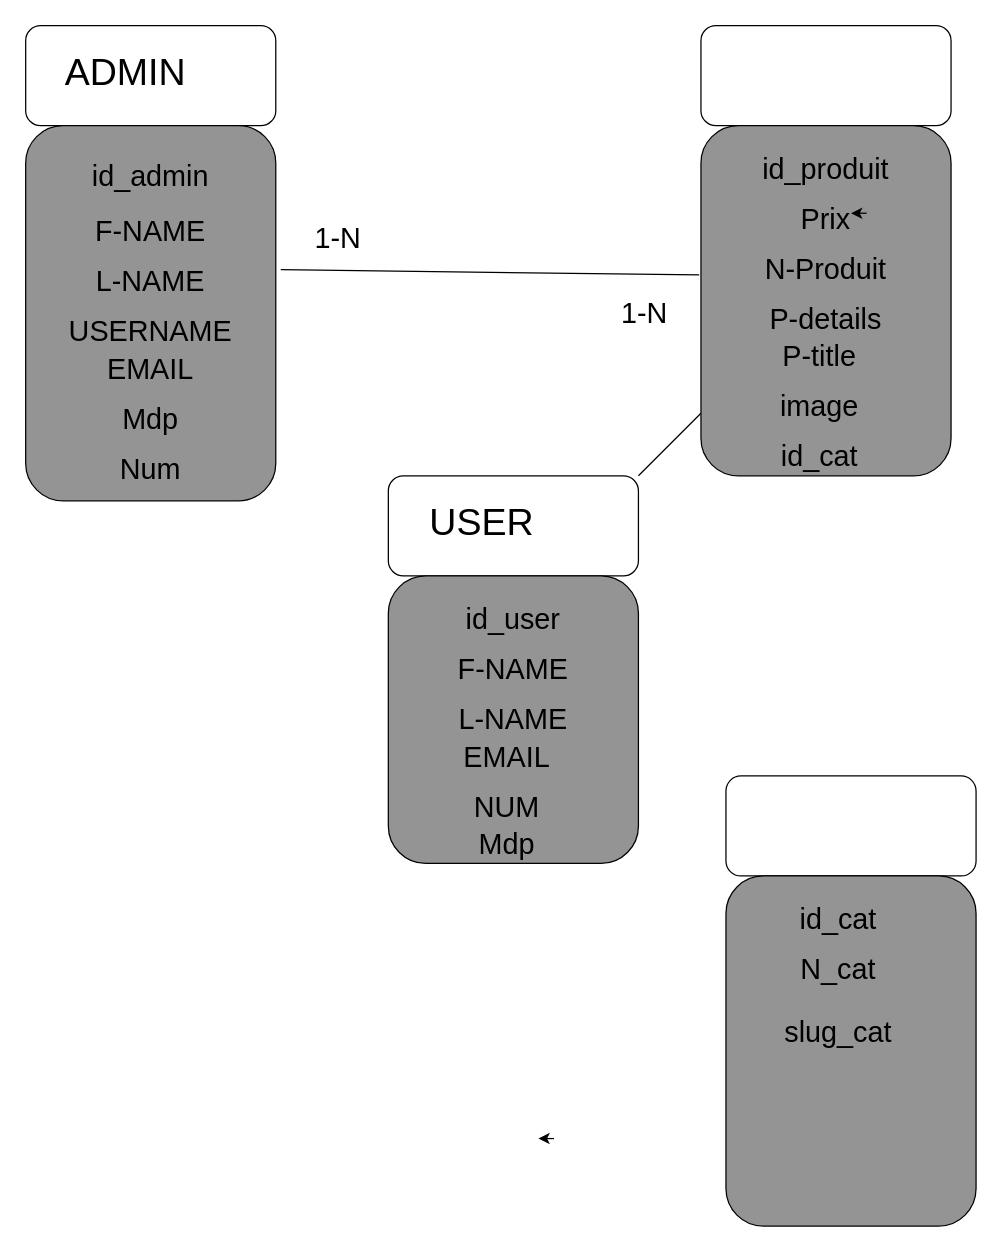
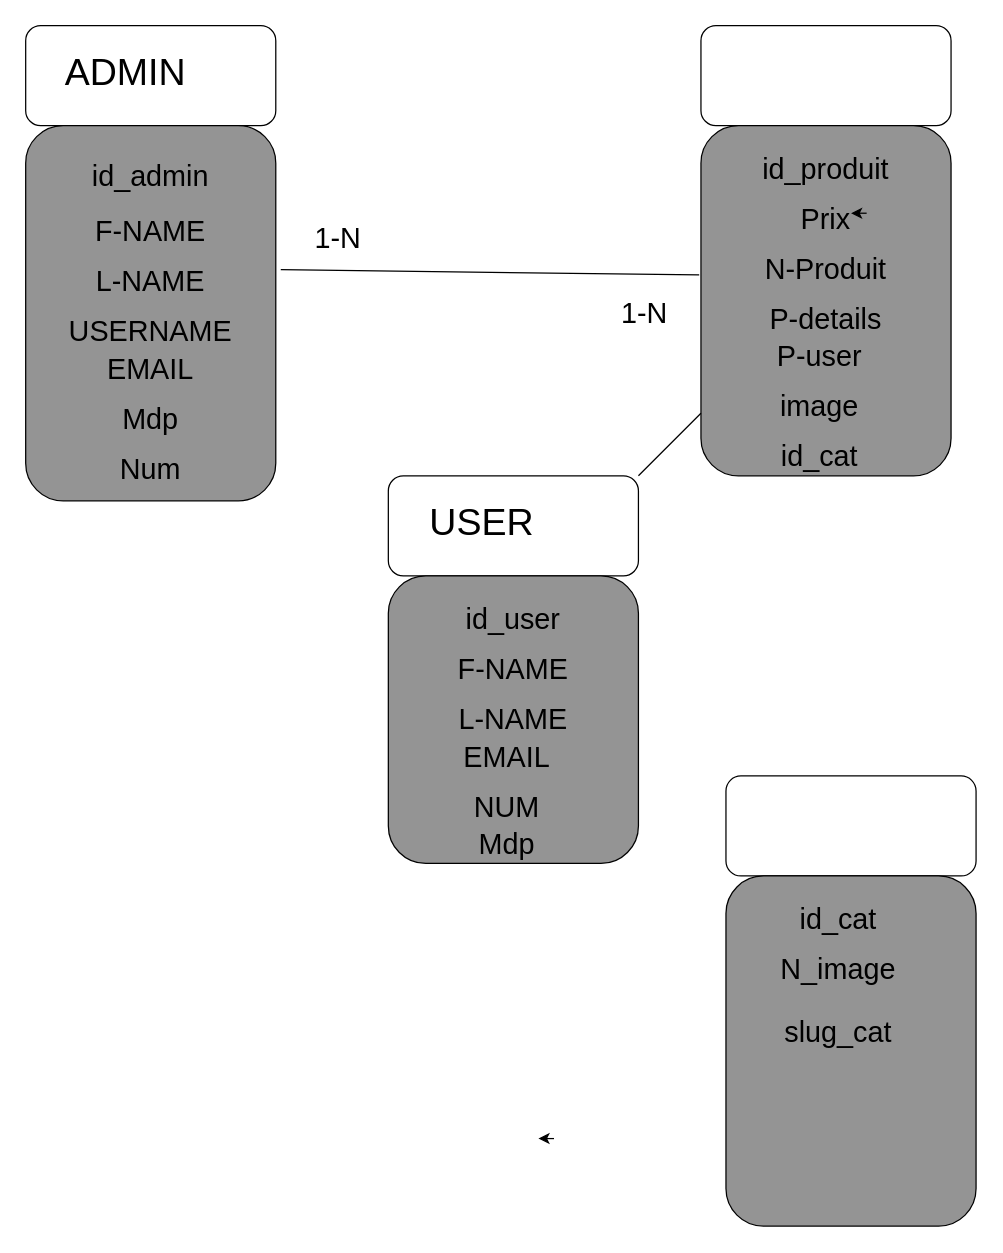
node "P-title": label "P-title" -> "P-user"
node "N_cat": label "N_cat" -> "N_image"
